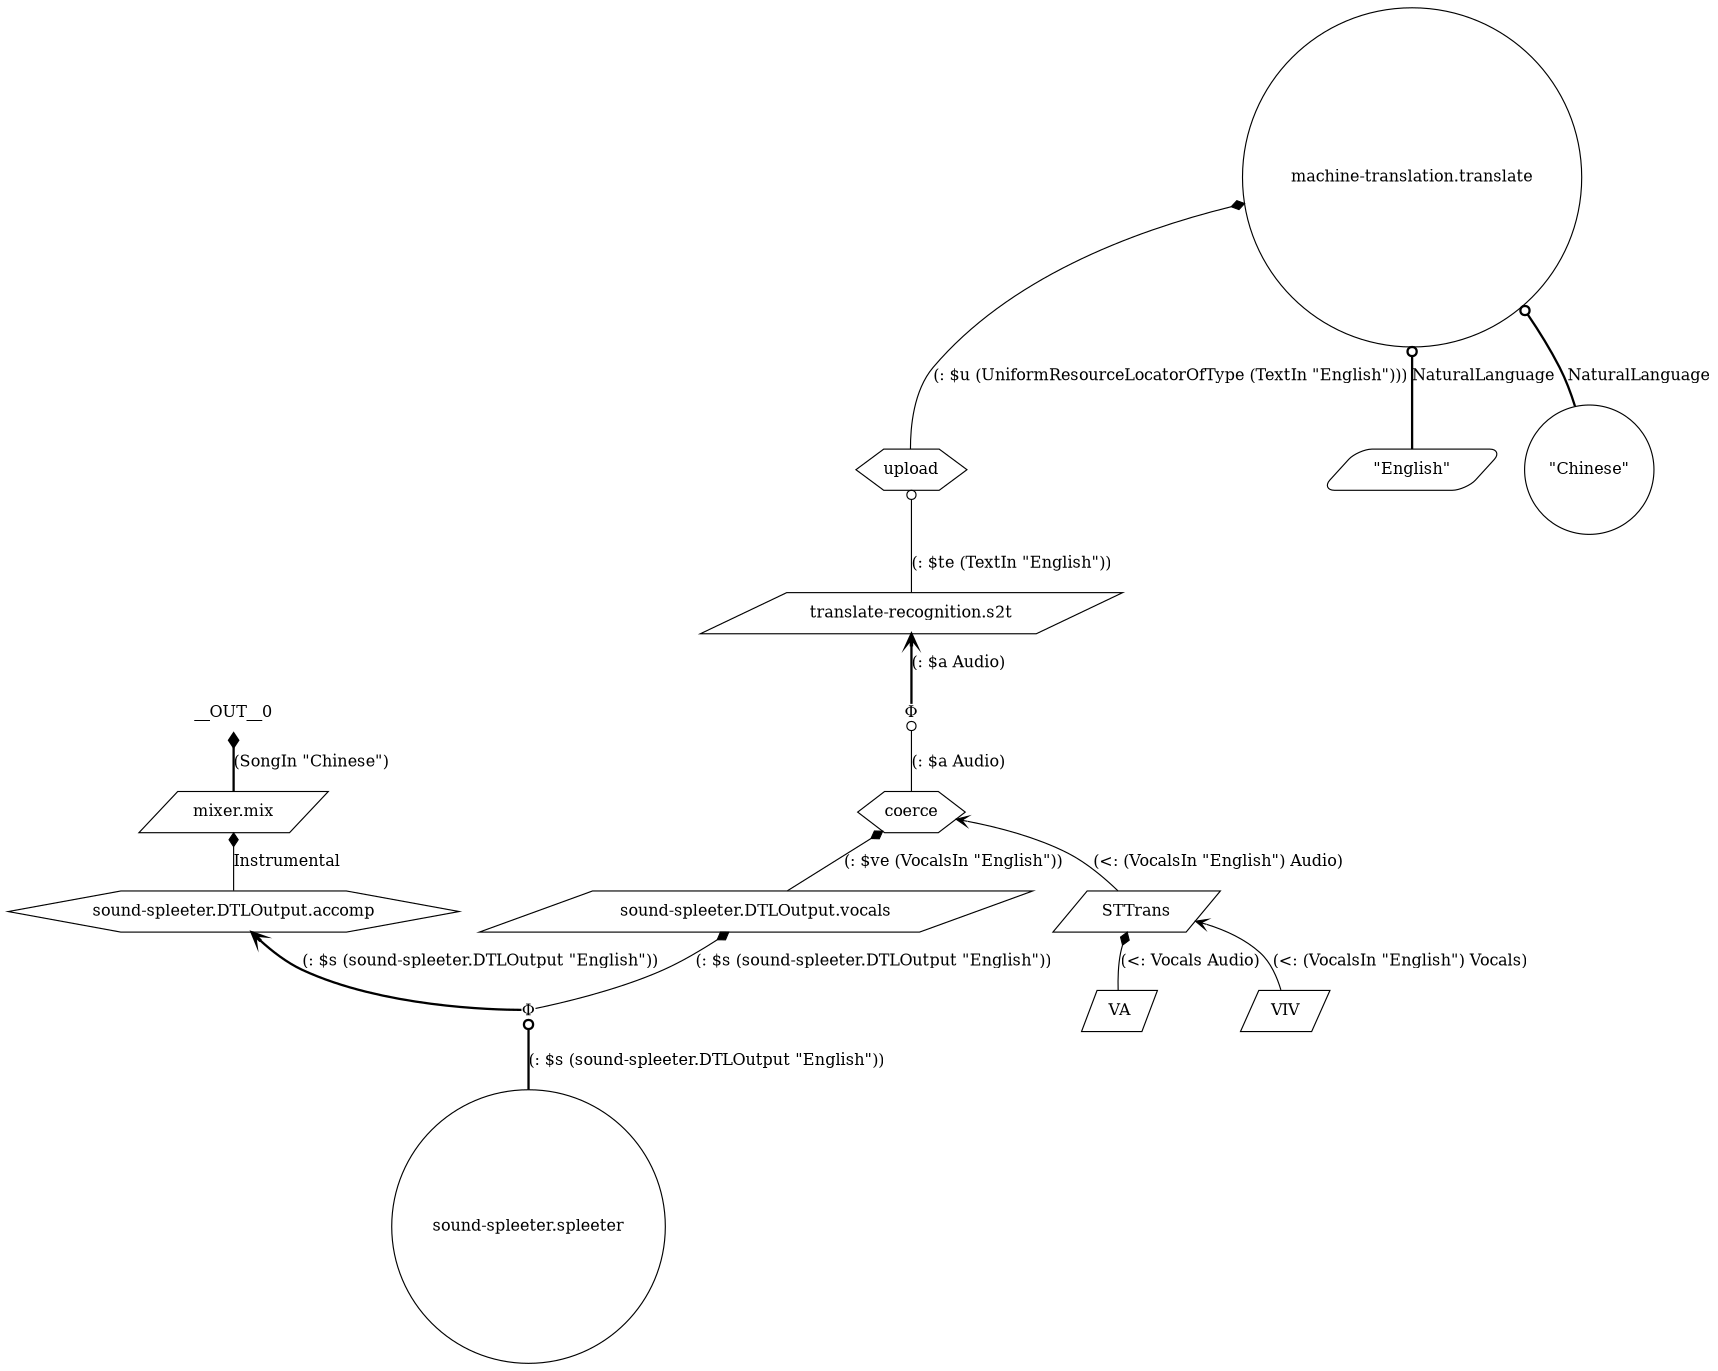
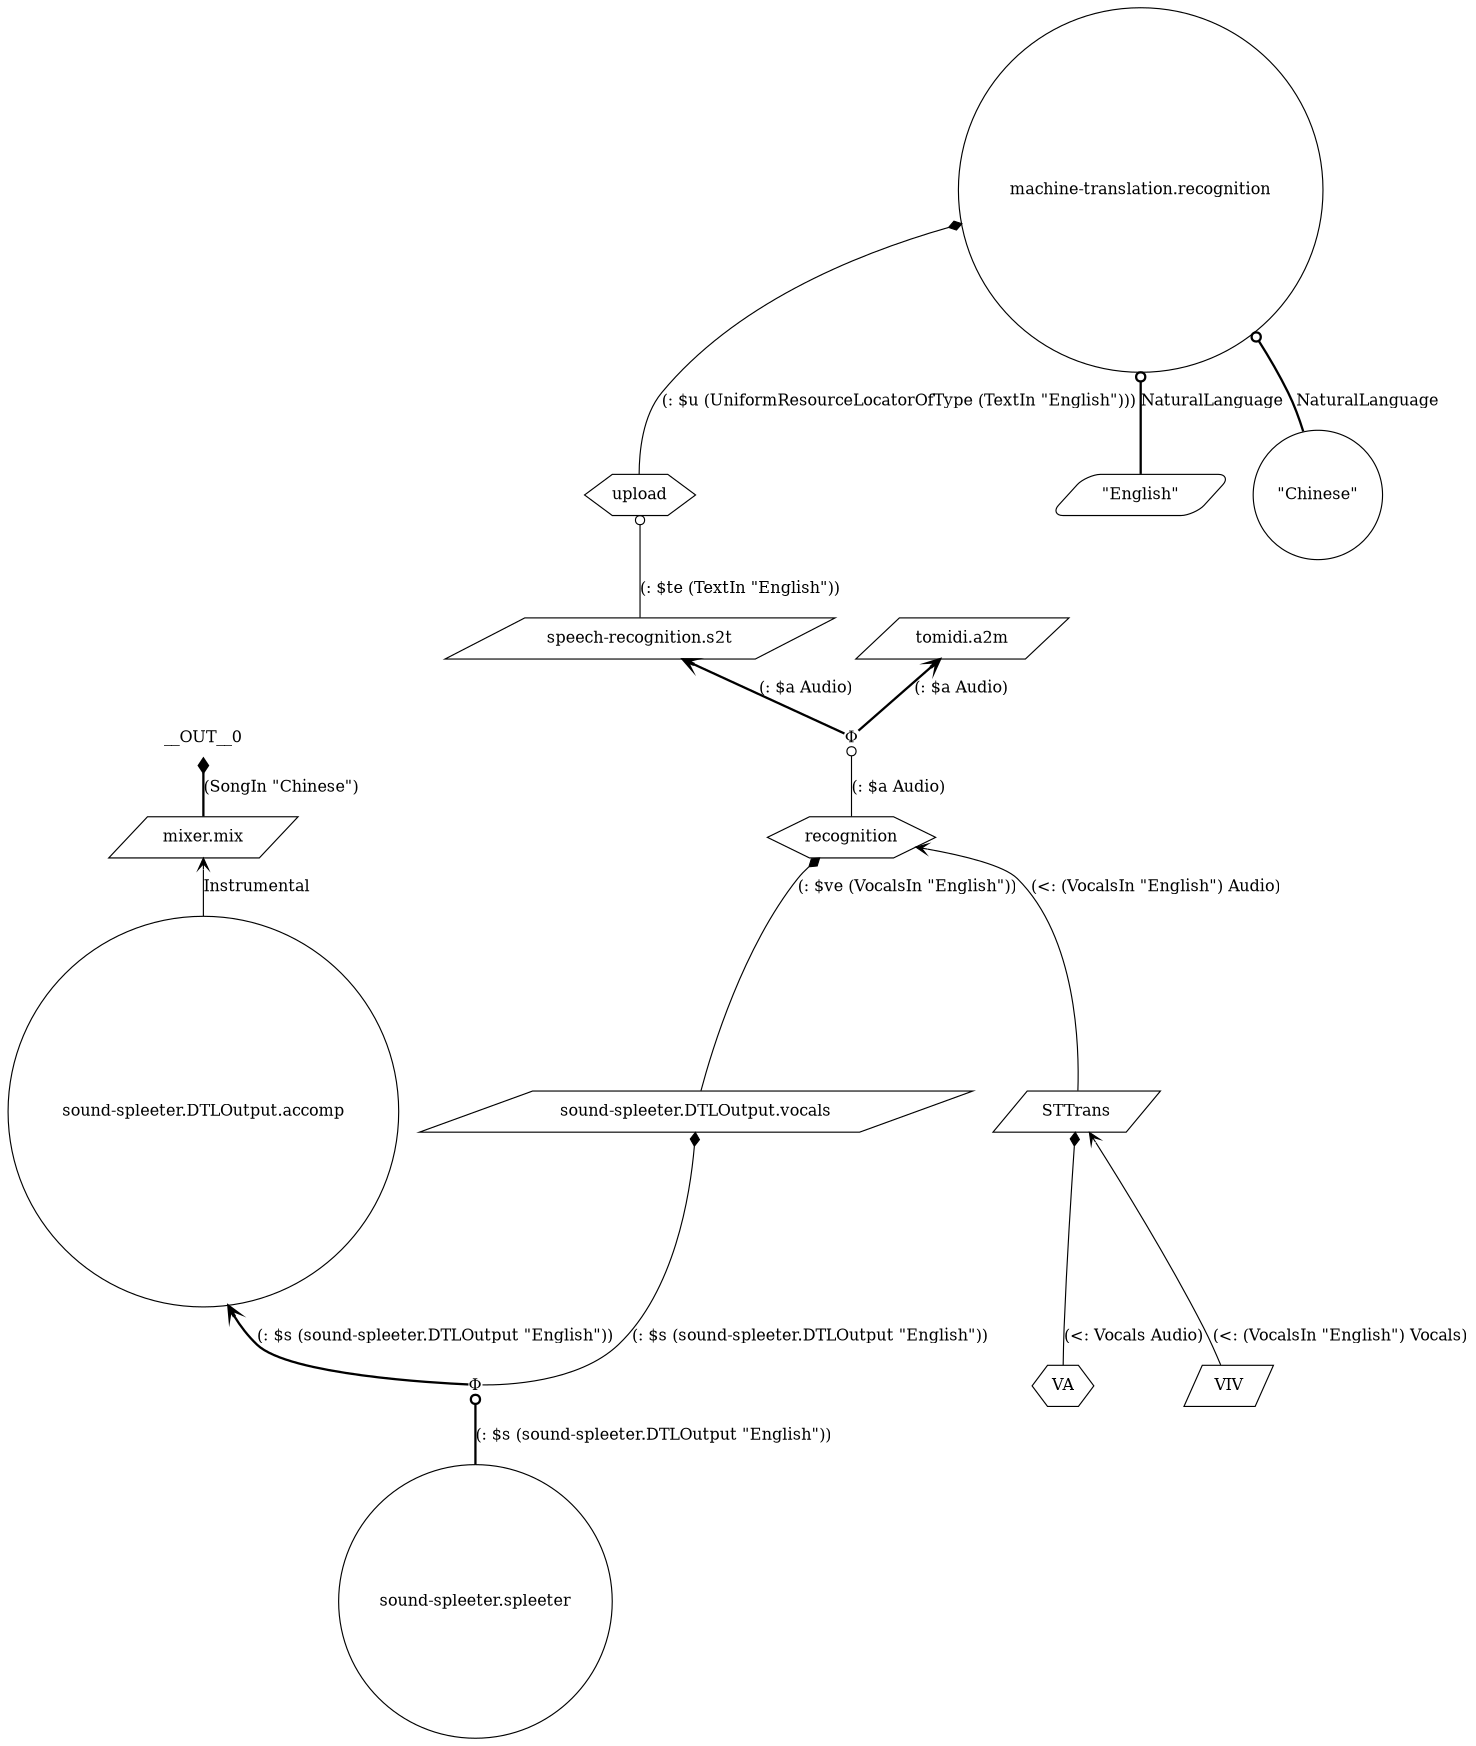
node "machine-translation.translate": label "machine-translation.translate" -> "machine-translation.recognition"
node "translate-recognition.s2t": label "translate-recognition.s2t" -> "speech-recognition.s2t"
node "tomidi.a2m": added
node "coerce": label "coerce" -> "recognition"
edge "sound-spleeter.DTLOutput.accomp" -> "mixer.mix": arrowhead diamond -> vee
node "sound-spleeter.DTLOutput.accomp": shape hexagon -> circle
node "VA": shape parallelogram -> hexagon
